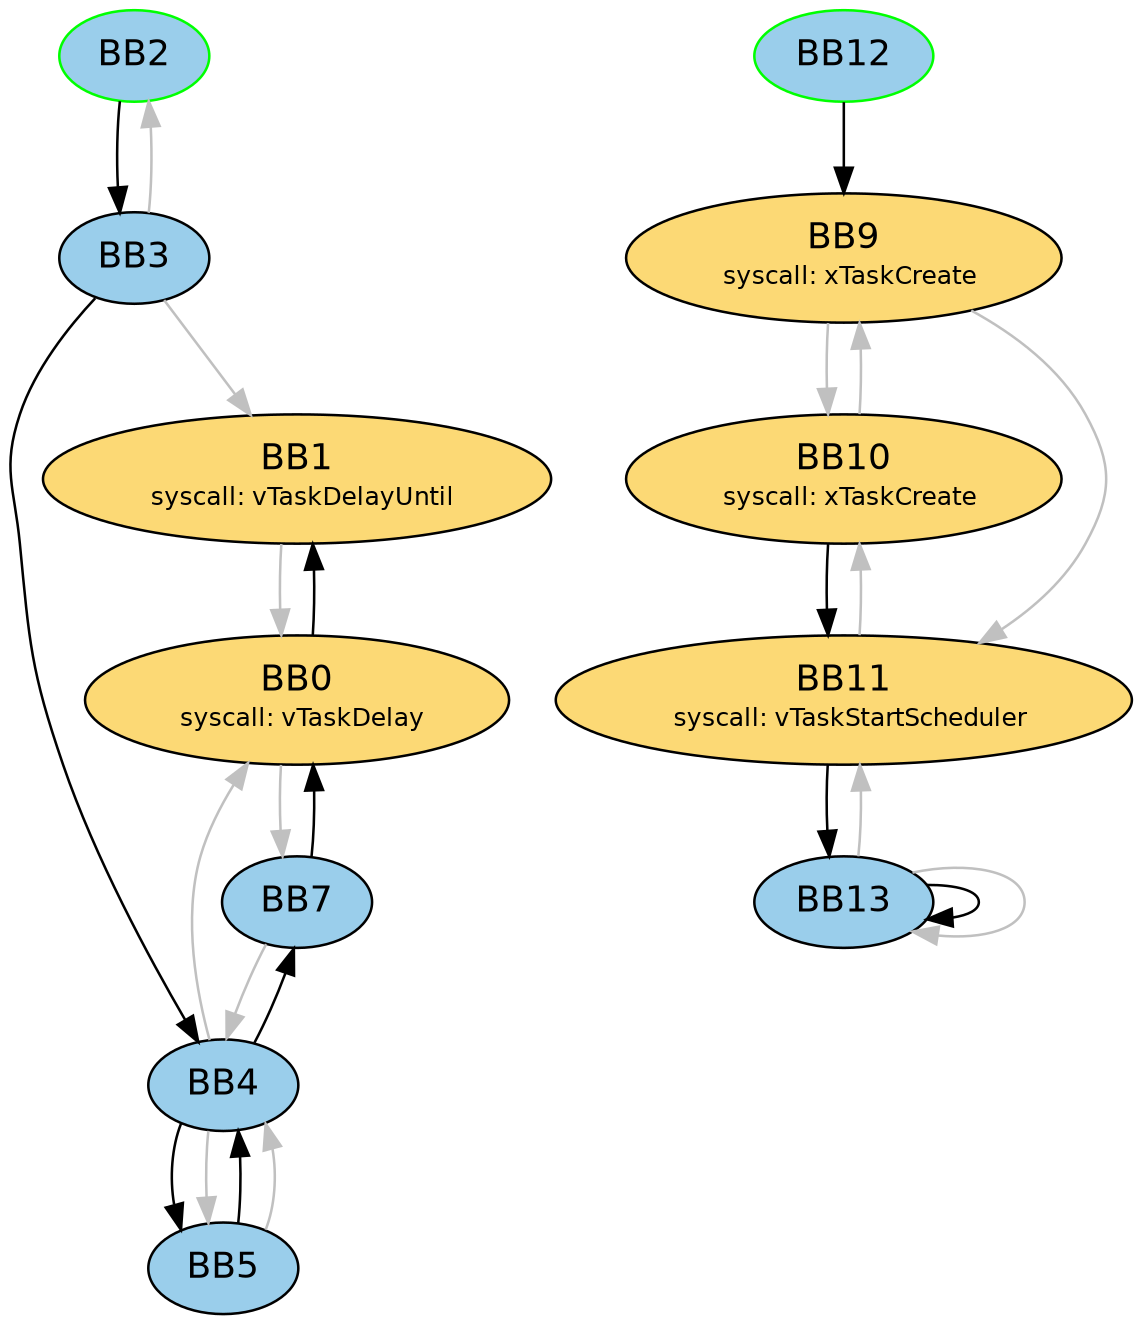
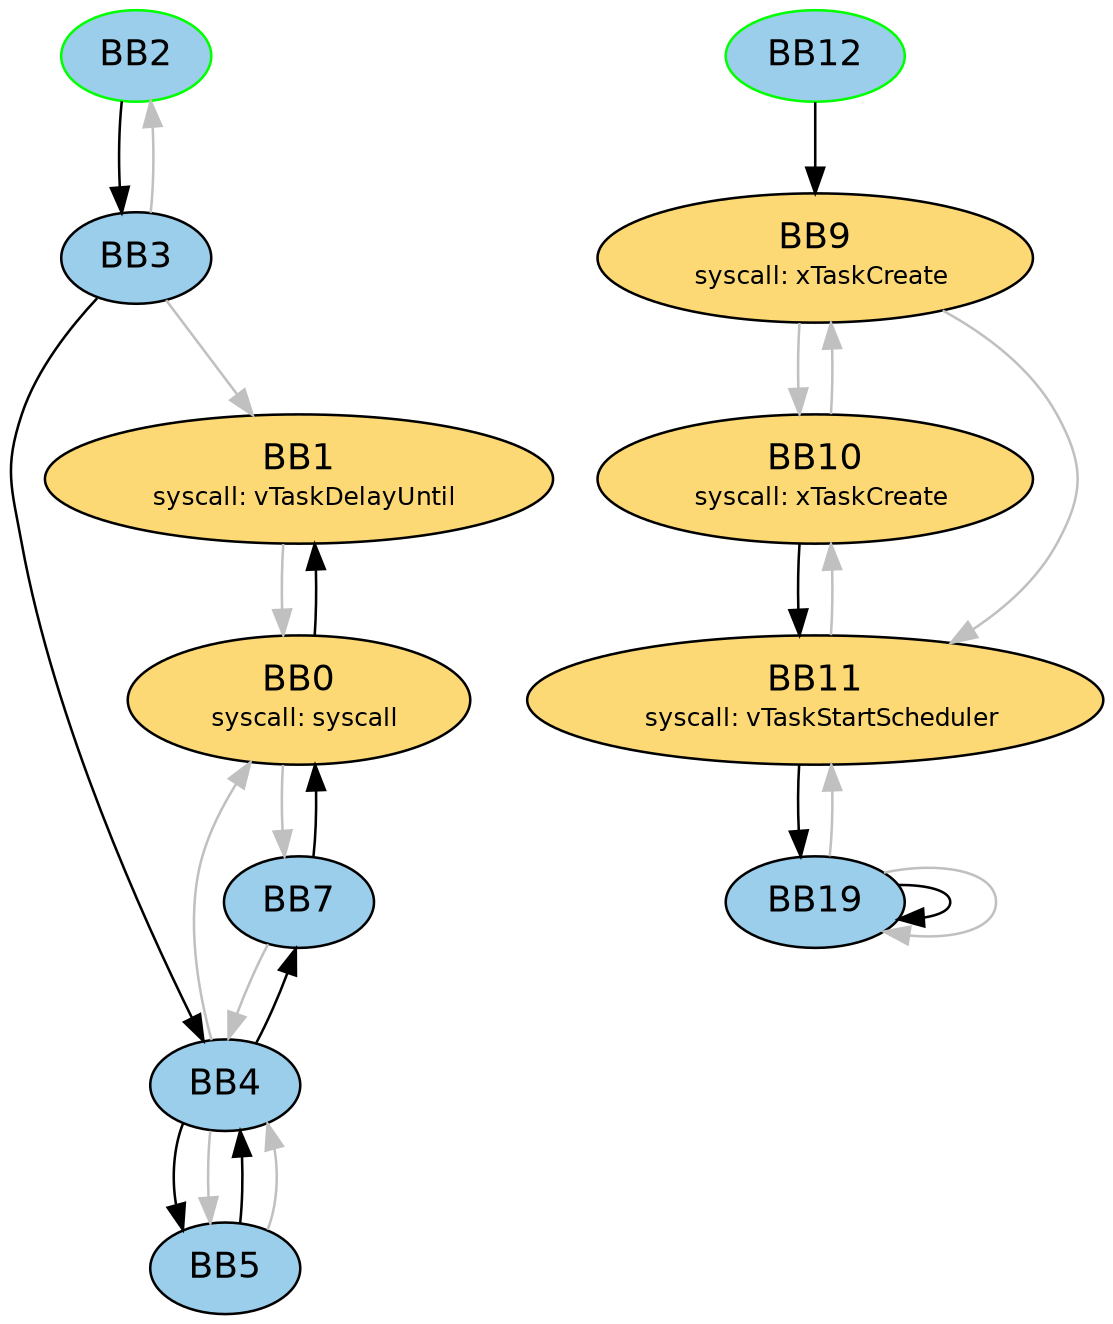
node "BB0": text "syscall: vTaskDelay" -> "syscall: syscall"
node "BB13": label "BB13" -> "BB19"
